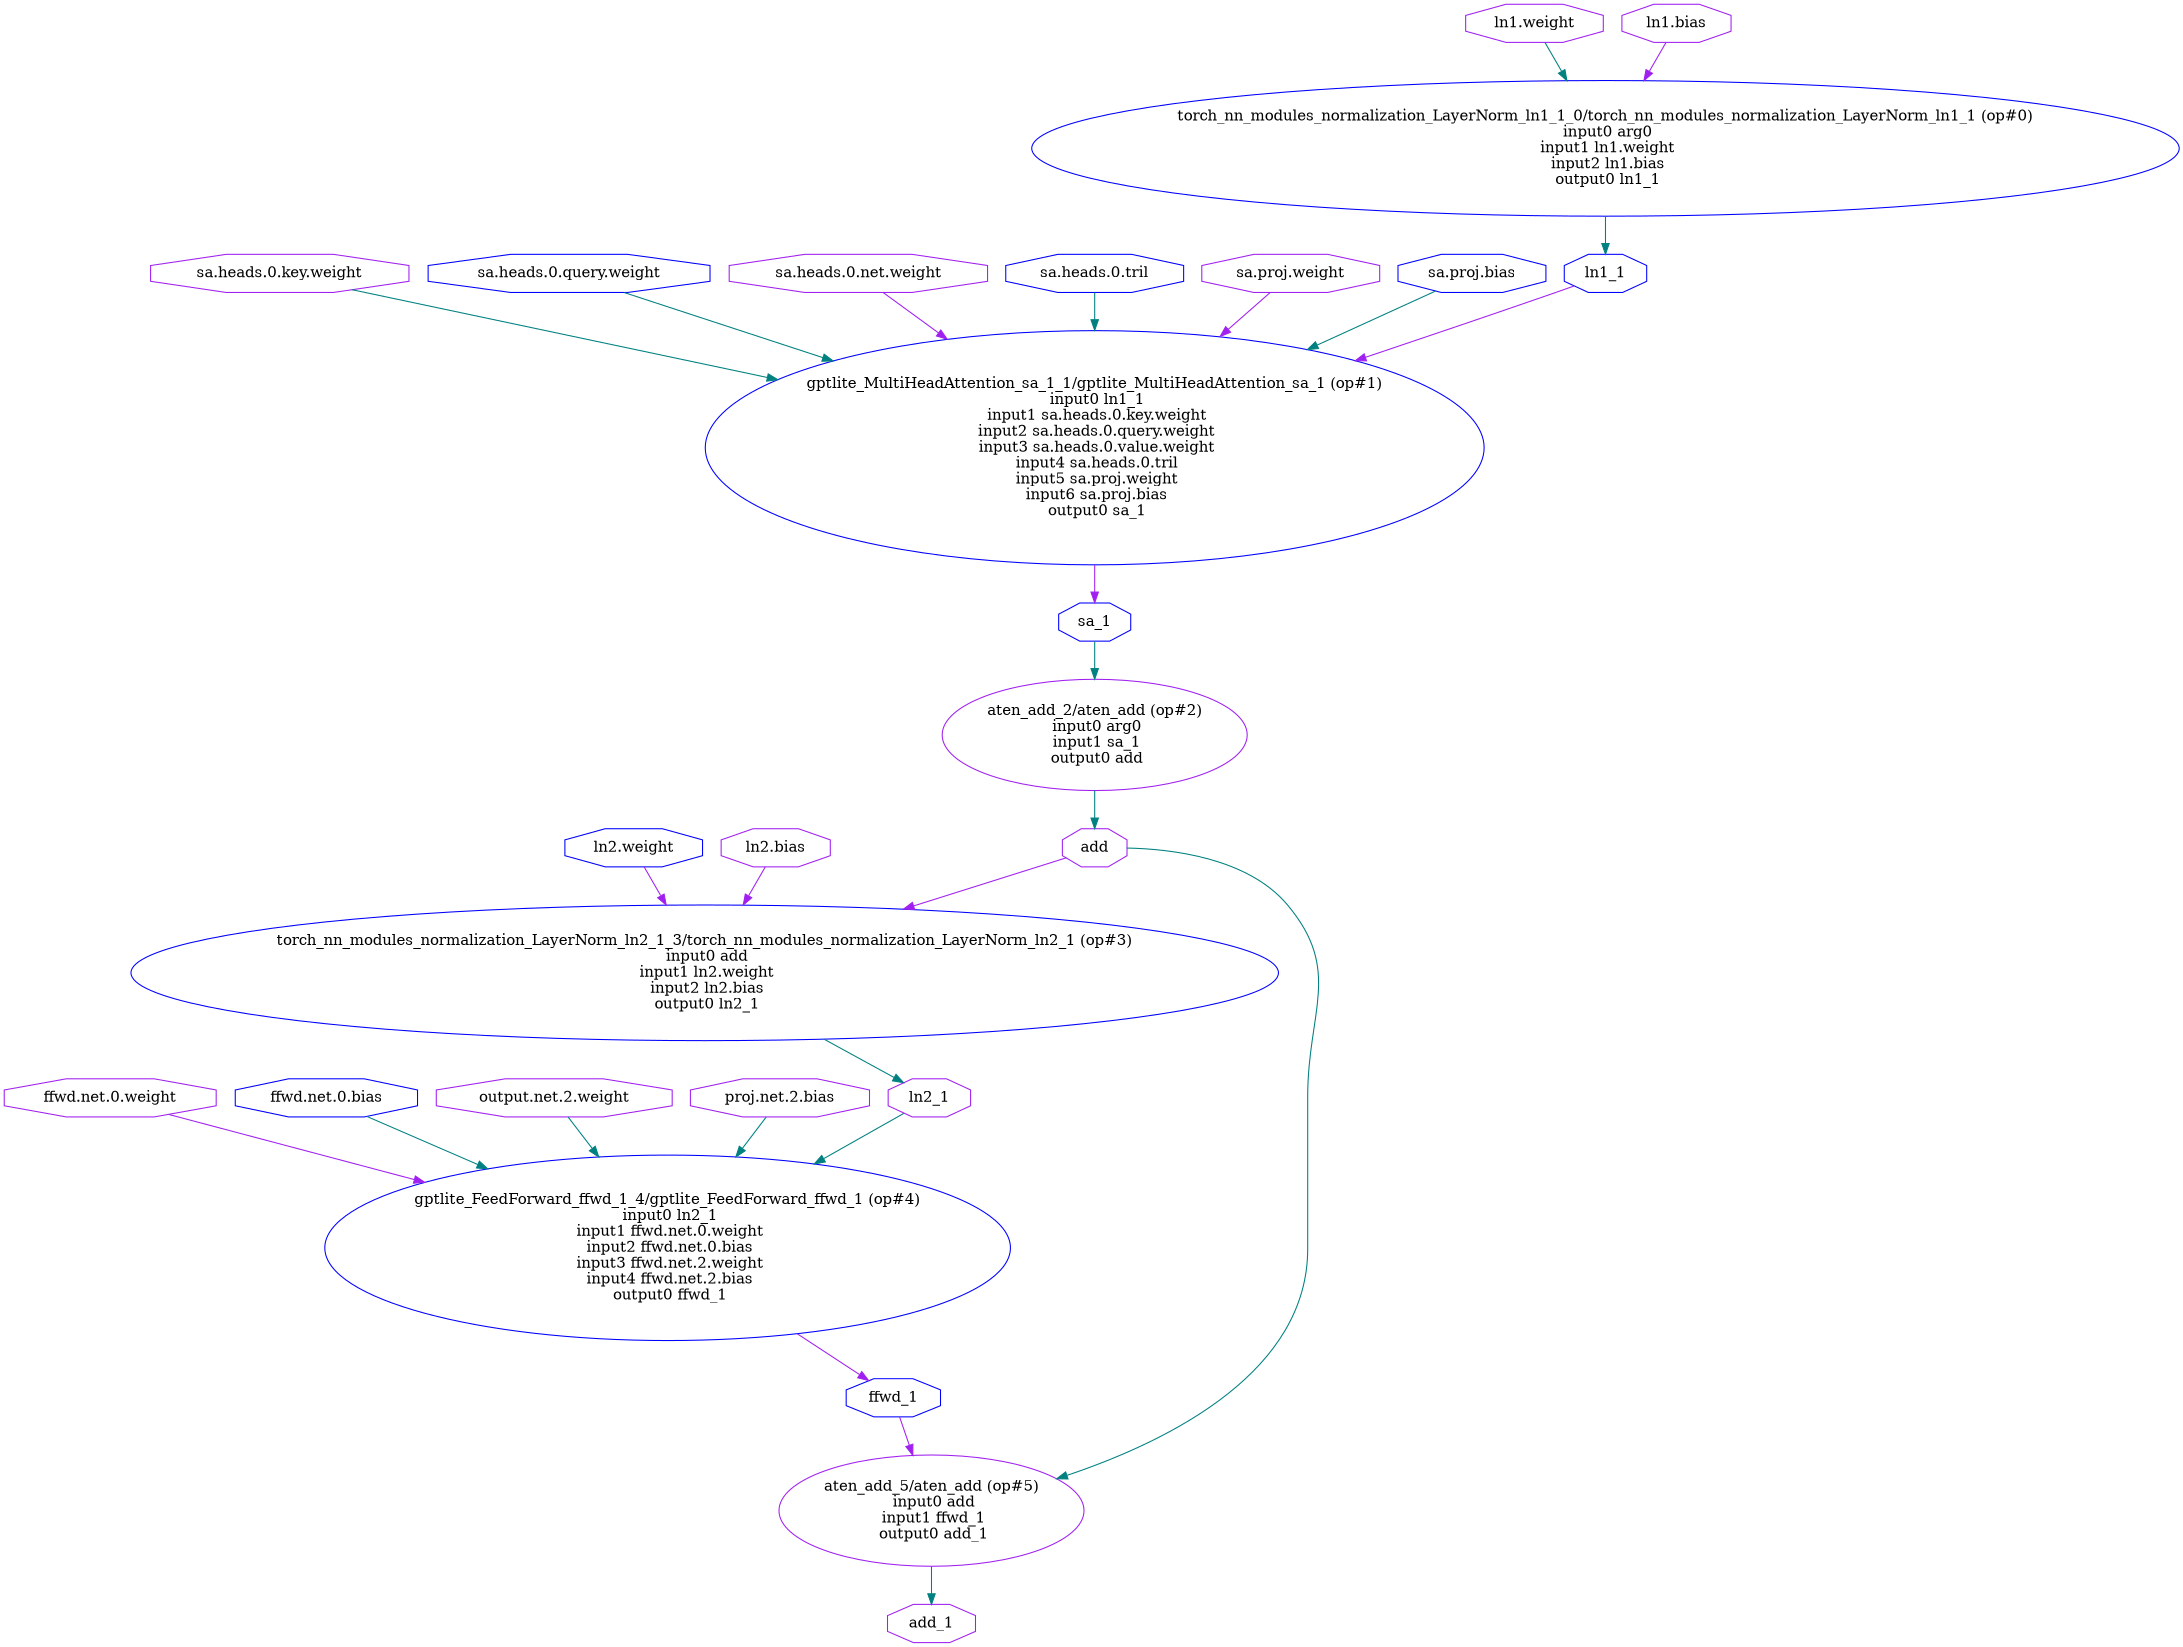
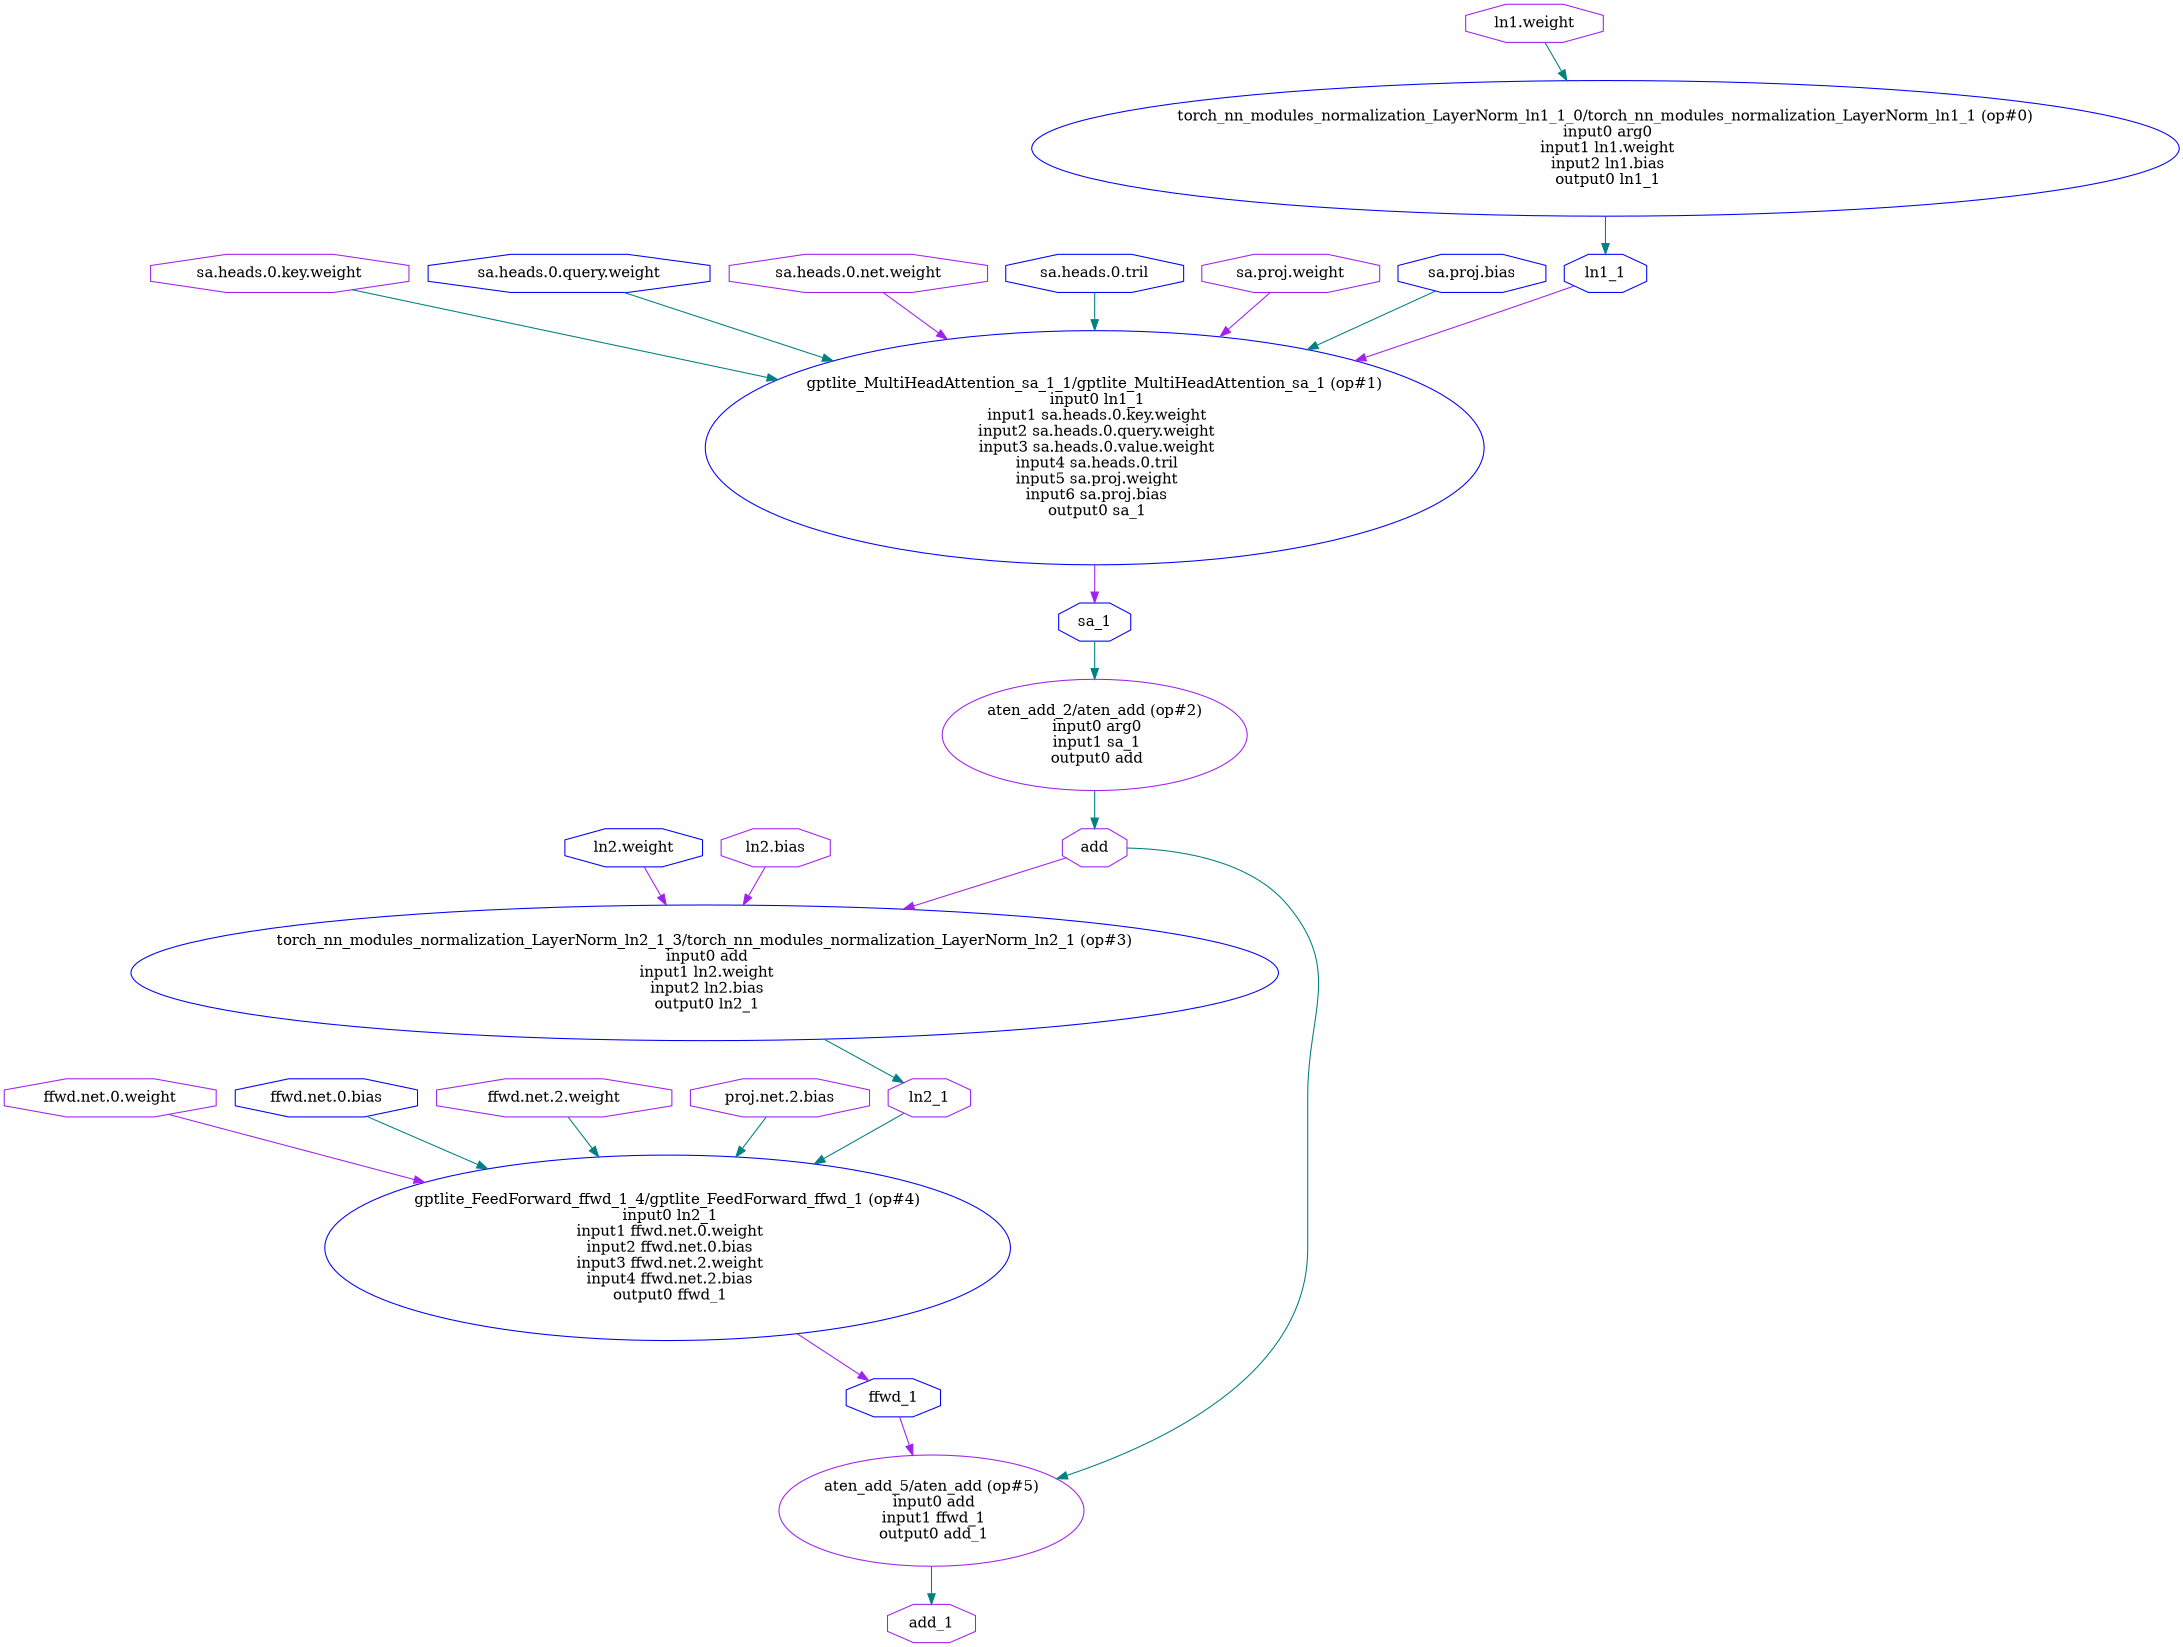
node "ln1.bias": removed
node "output.net.2.weight": label "output.net.2.weight" -> "ffwd.net.2.weight"
